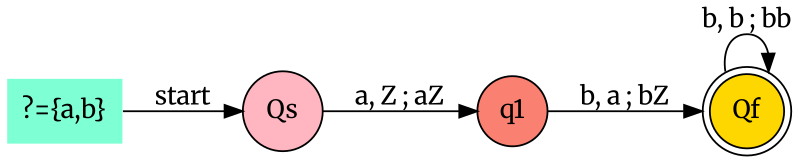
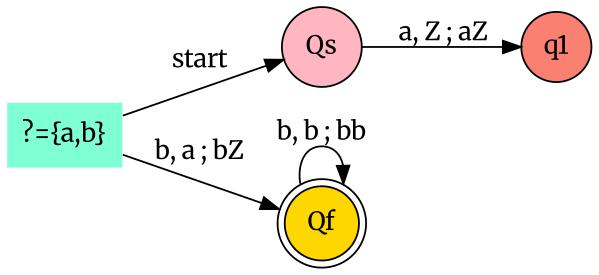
edge "q1" -> "Qf": now "?={a,b}" -> "Qf"
